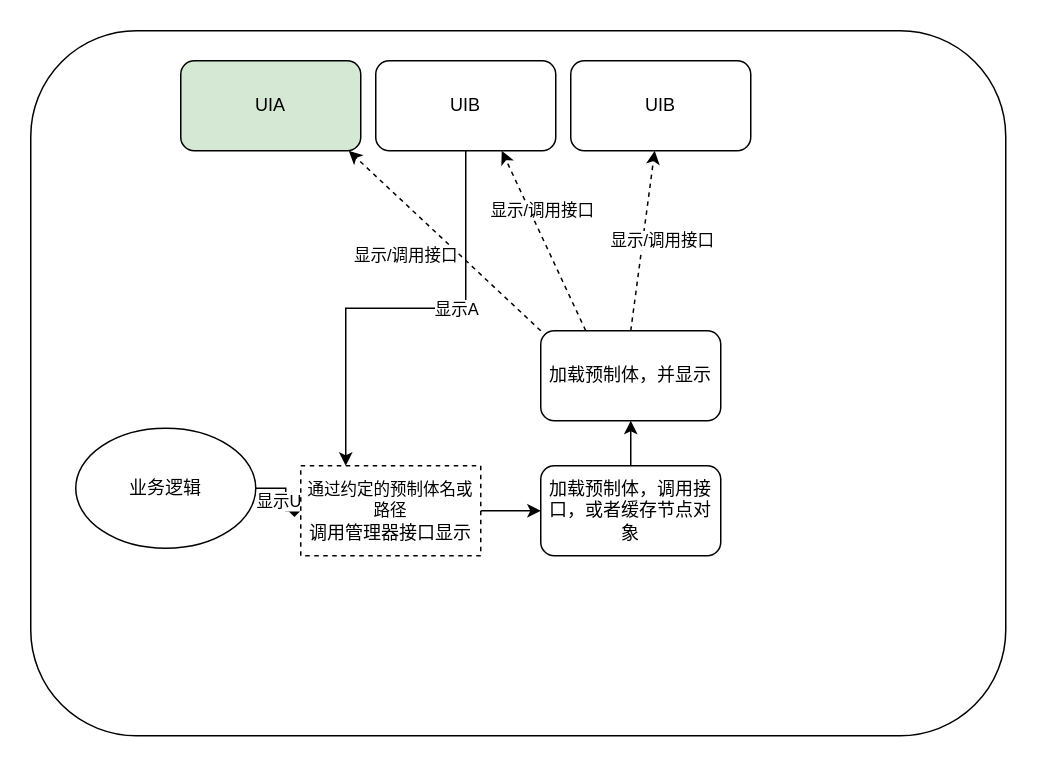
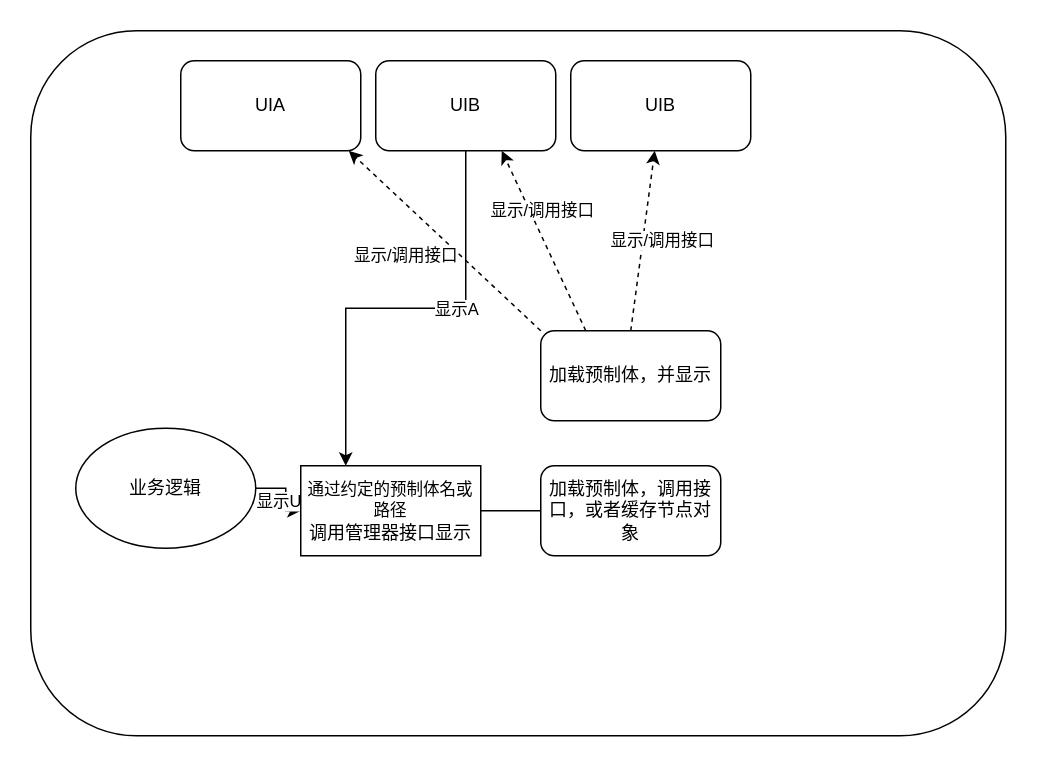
node "UIA": fillcolor #d5e8d4 -> #ffffff
edge "加载预制体，调用接口，或者缓存节点对象" -> "加载预制体，并显示": removed
edge "业务逻辑" -> "通过约定的预制体名或路径 调用管理器接口显示": arrowhead diamond -> classic
node "通过约定的预制体名或路径 调用管理器接口显示": style dashed -> solid
edge "通过约定的预制体名或路径 调用管理器接口显示" -> "加载预制体，调用接口，或者缓存节点对象": arrowhead classic -> none
